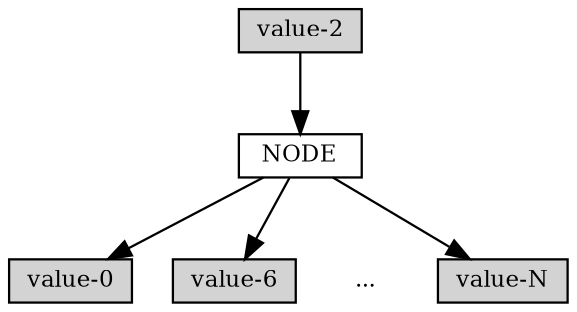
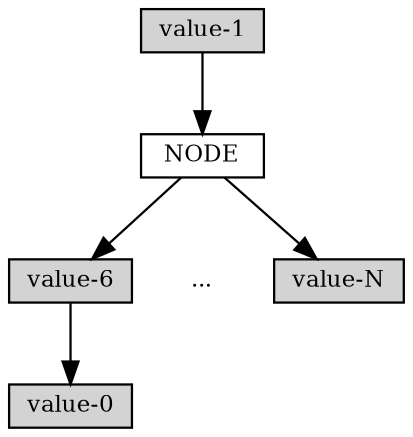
node "value-2": label "value-2" -> "value-1"
edge "NODE" -> "value-0": now "value-6" -> "value-0"
